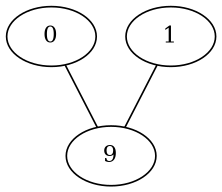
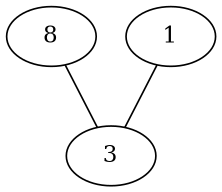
node "0": label "0" -> "8"
node "9": label "9" -> "3"
